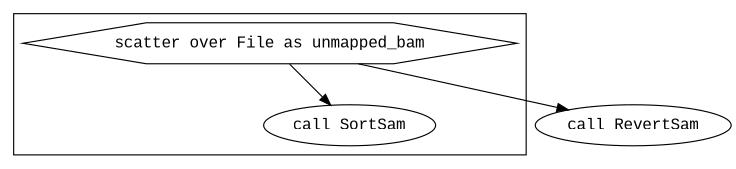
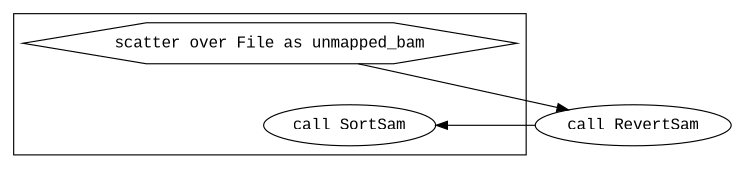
edge "scatter over File as unmapped_bam" -> "call SortSam": now "call RevertSam" -> "call SortSam"
